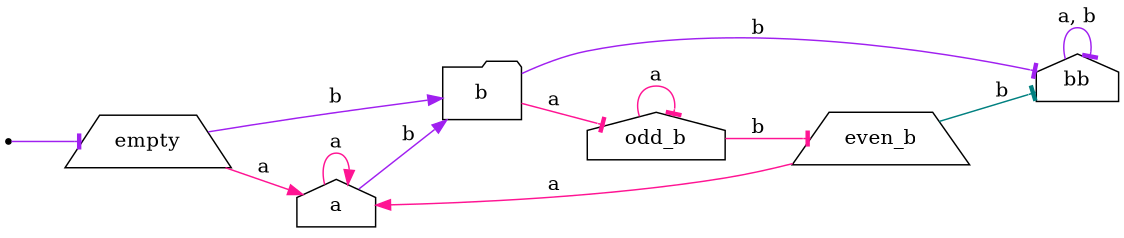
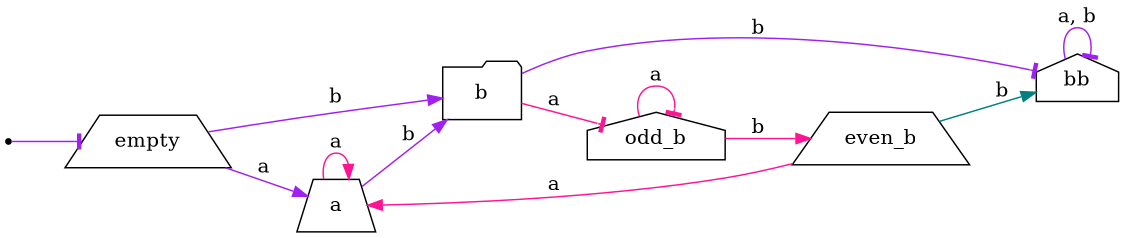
edge "even_b" -> "bb": arrowhead tee -> normal
edge "odd_b" -> "even_b": arrowhead tee -> normal
edge "empty" -> "a": color deeppink -> purple
node "a": shape house -> trapezium
